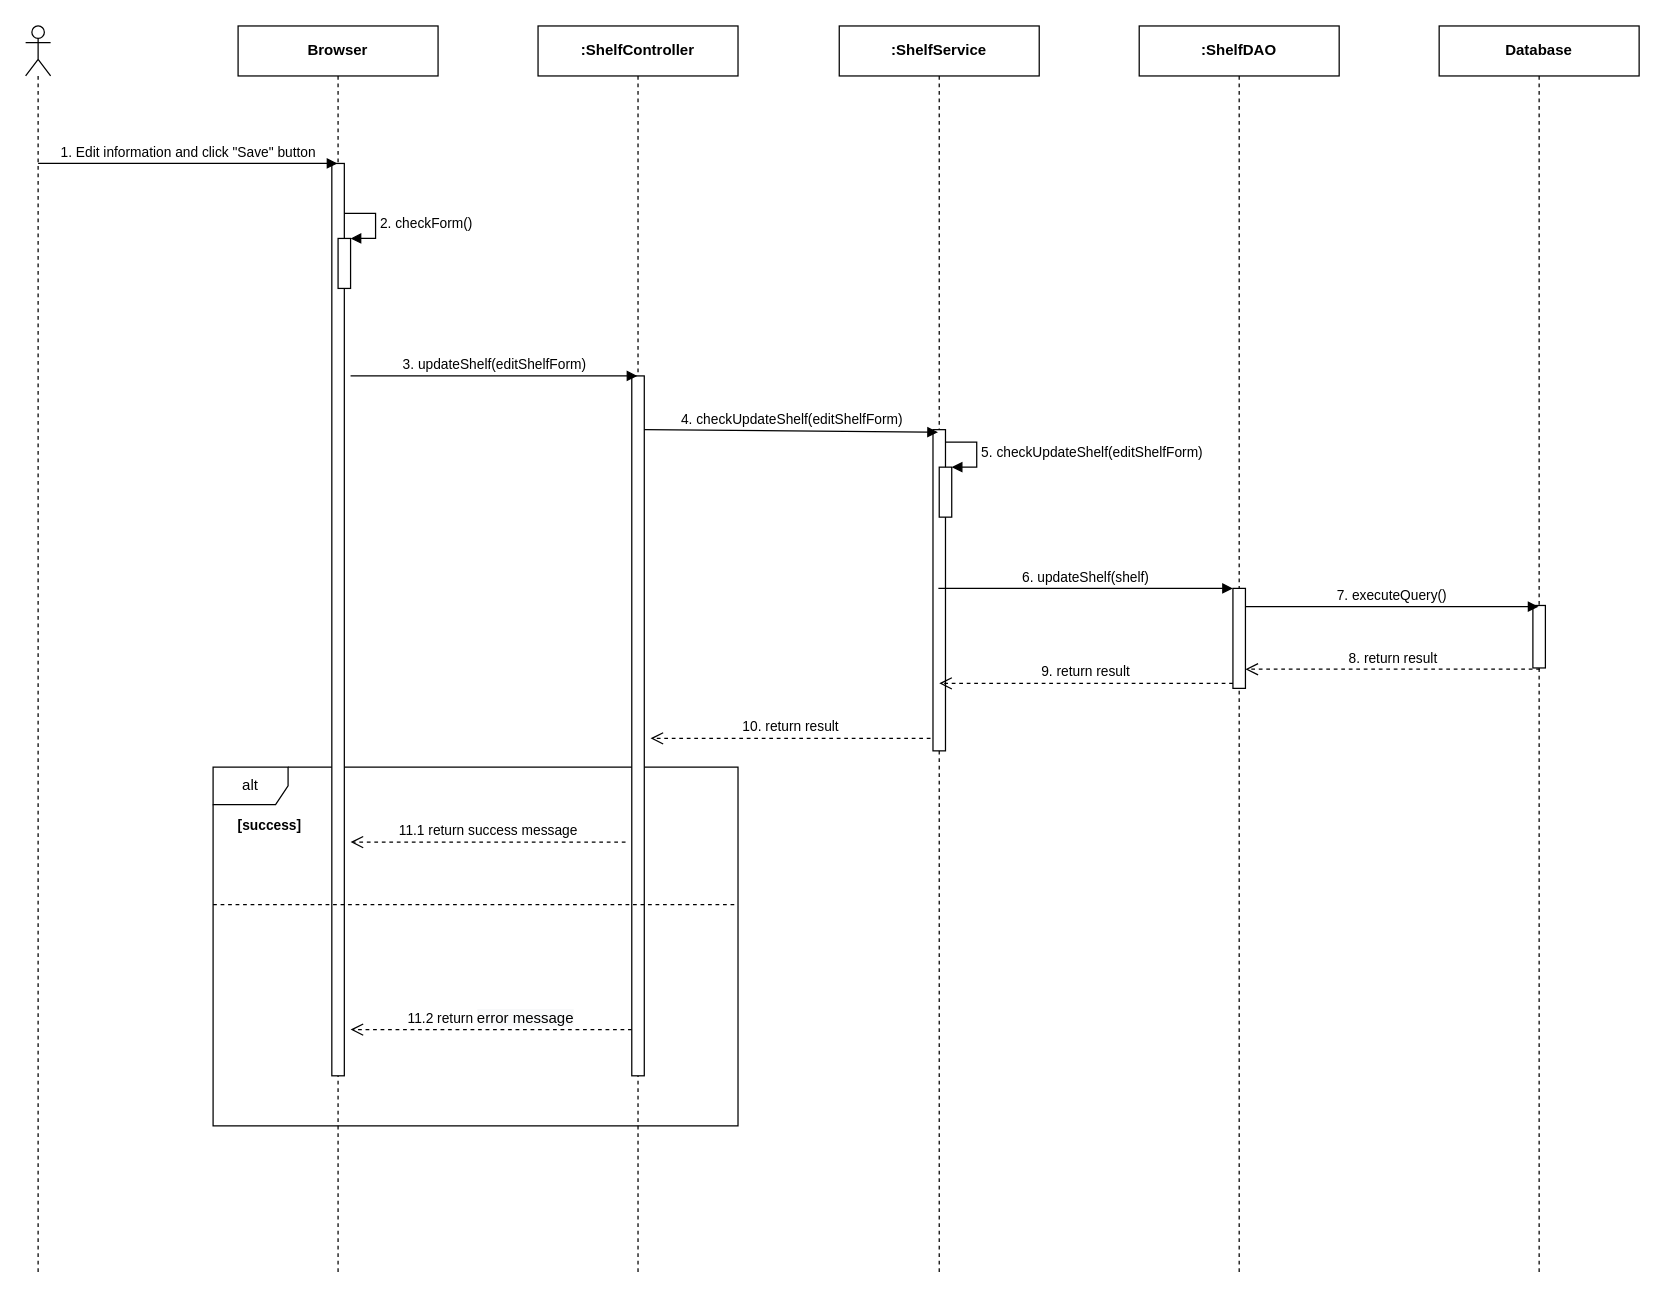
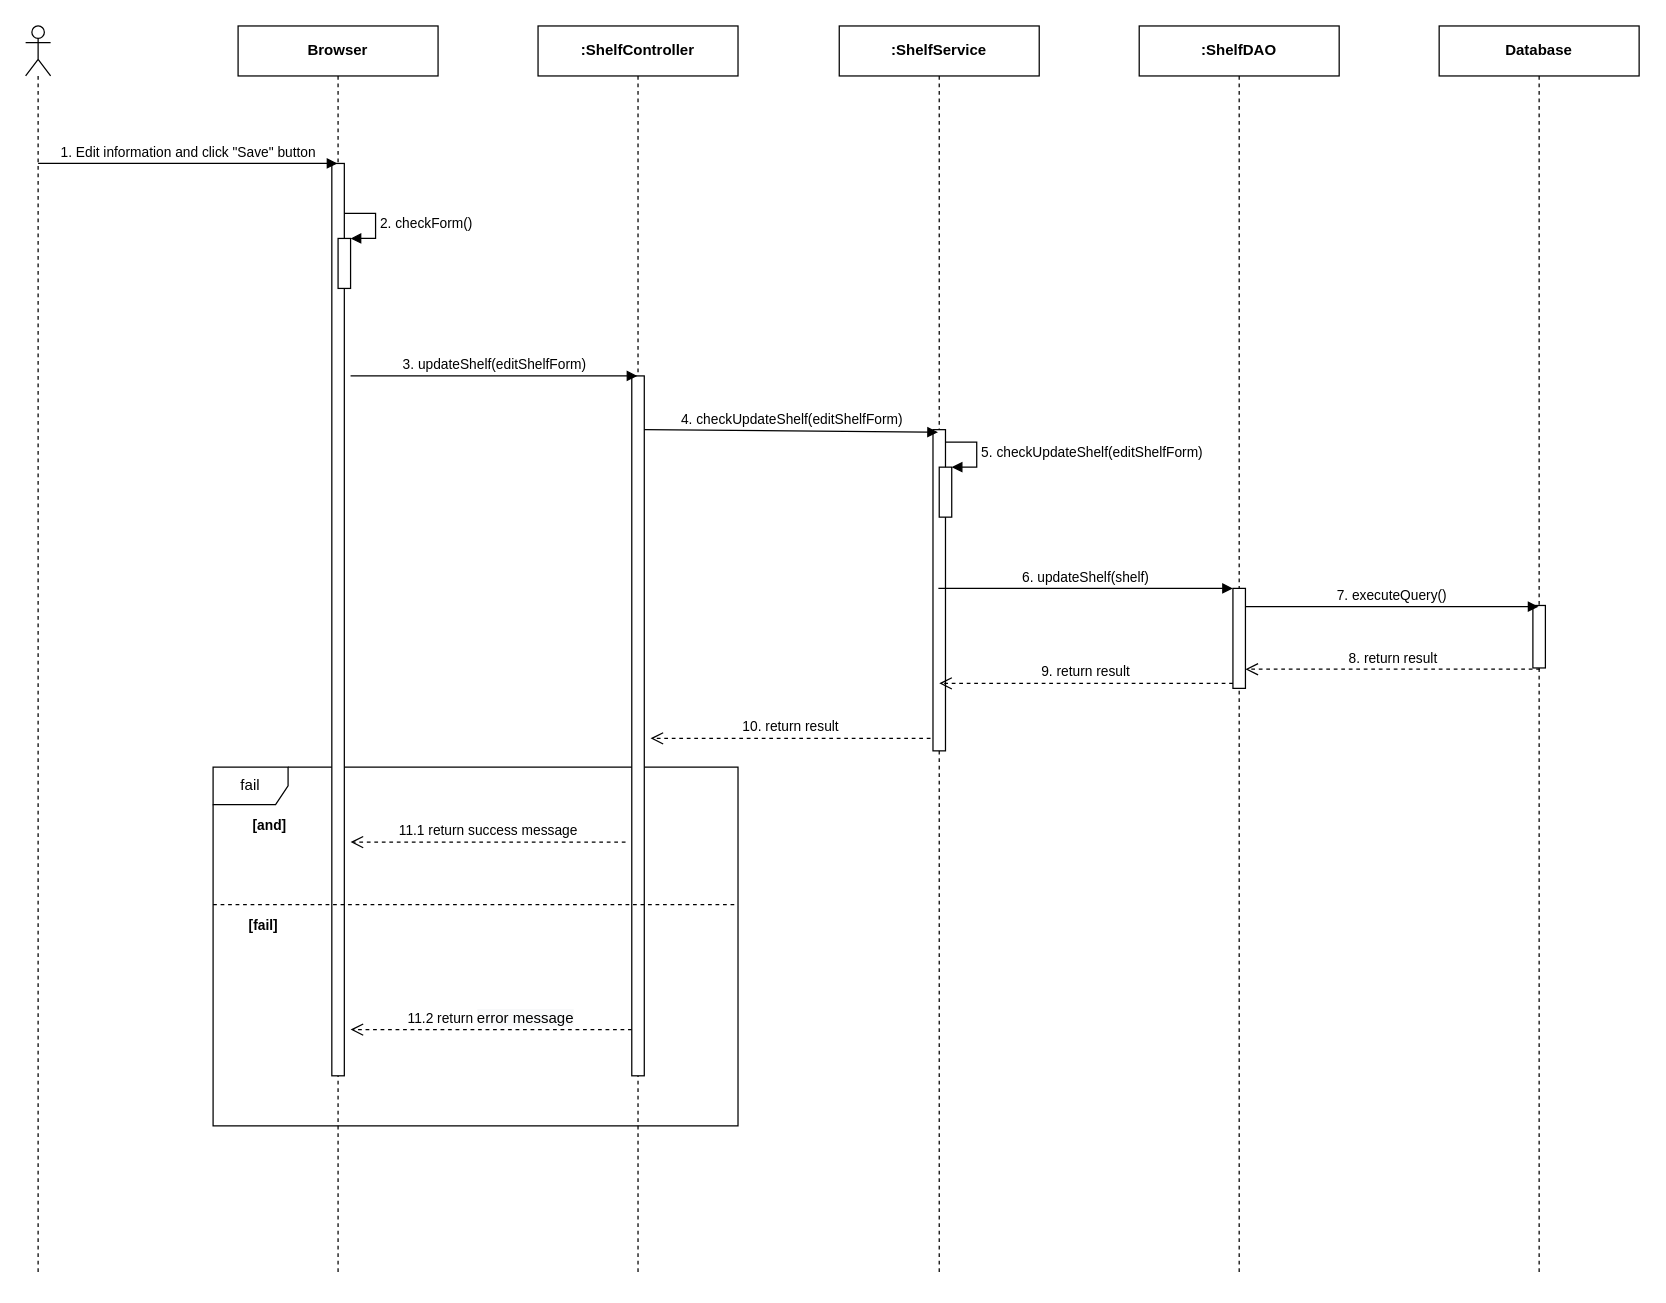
node "alt": label "alt" -> "fail"
node "[success]": label "[success]" -> "[and]"
node "[fail]": added
